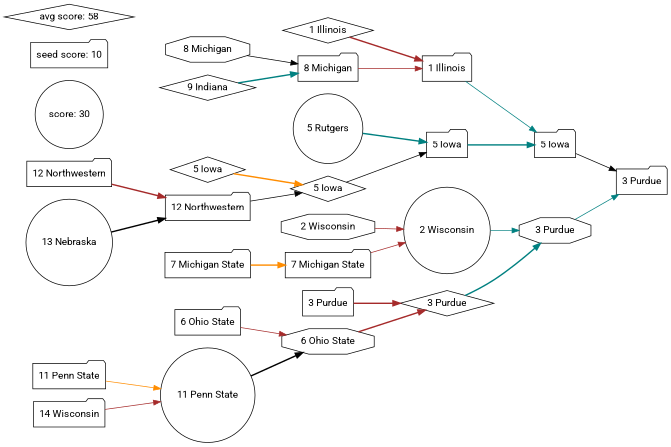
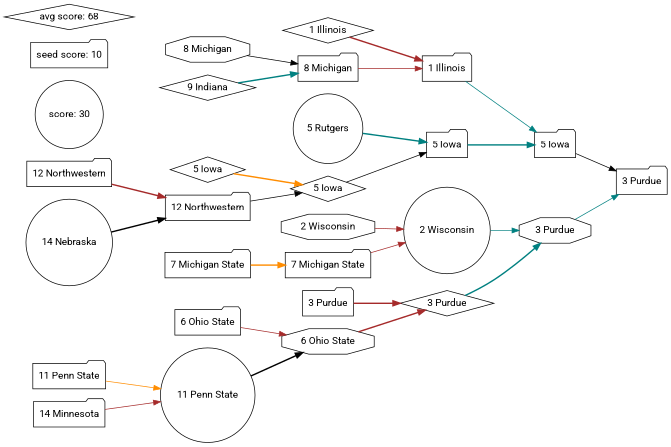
node "avg score: 58": label "avg score: 58" -> "avg score: 68"
node "13 Nebraska": label "13 Nebraska" -> "14 Nebraska"
node "14 Wisconsin": label "14 Wisconsin" -> "14 Minnesota"
